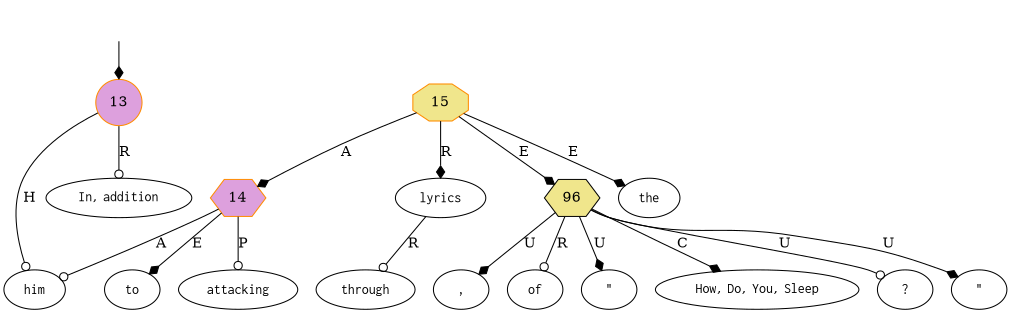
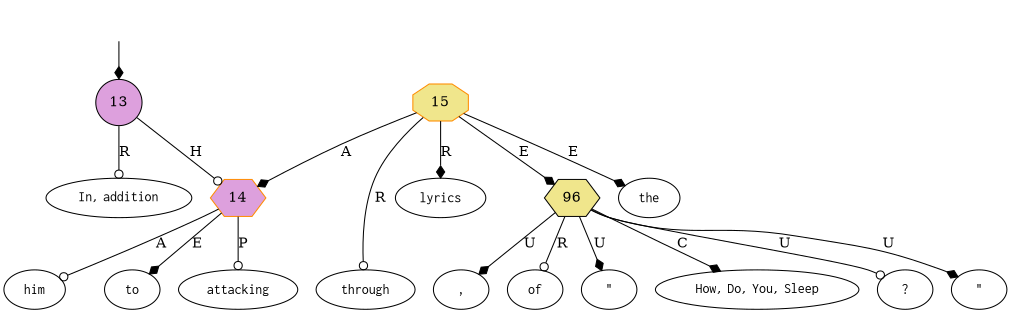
node "13": color darkorange -> black
edge "13" -> "him": now "13" -> "14"
edge "lyrics" -> "through": now "15" -> "through"
